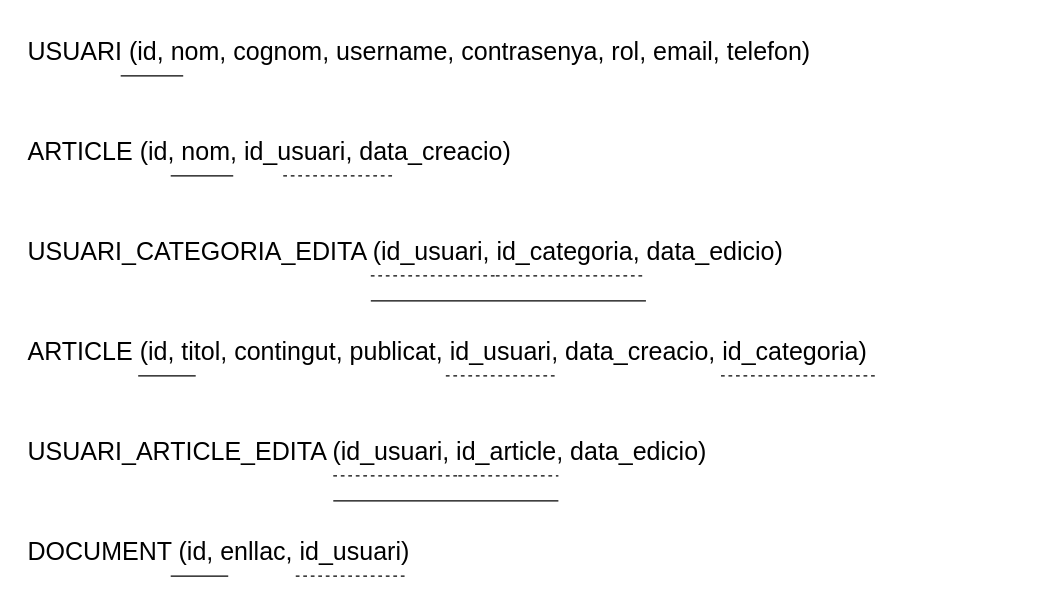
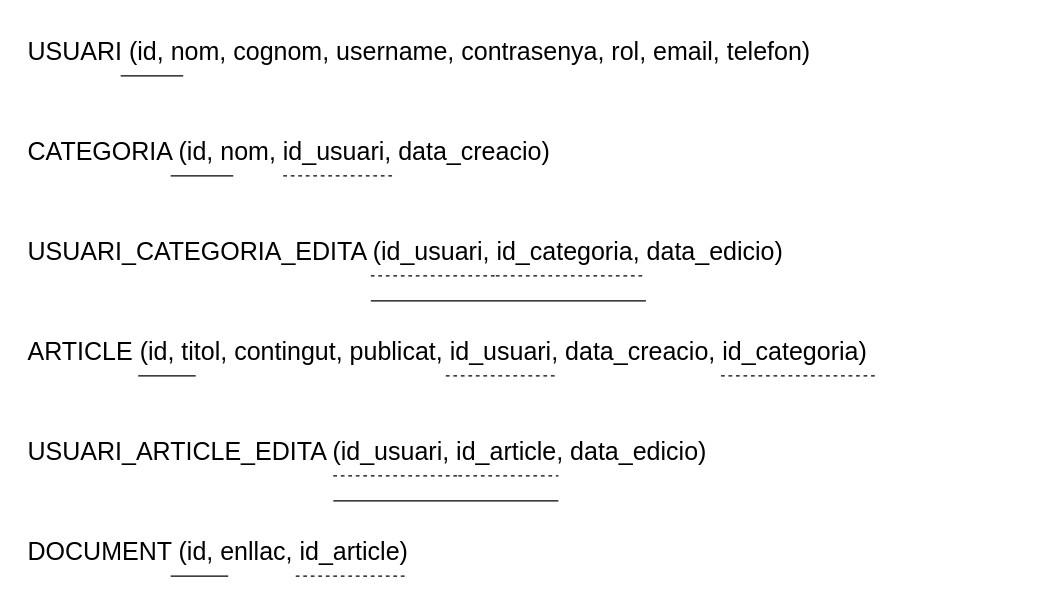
node "ARTICLE (id, nom, id_usuari, data_creacio)": label "ARTICLE (id, nom, id_usuari, data_creacio)" -> "CATEGORIA (id, nom, id_usuari, data_creacio)"
node "DOCUMENT (id, enllac, id_usuari)": label "DOCUMENT (id, enllac, id_usuari)" -> "DOCUMENT (id, enllac, id_article)"
